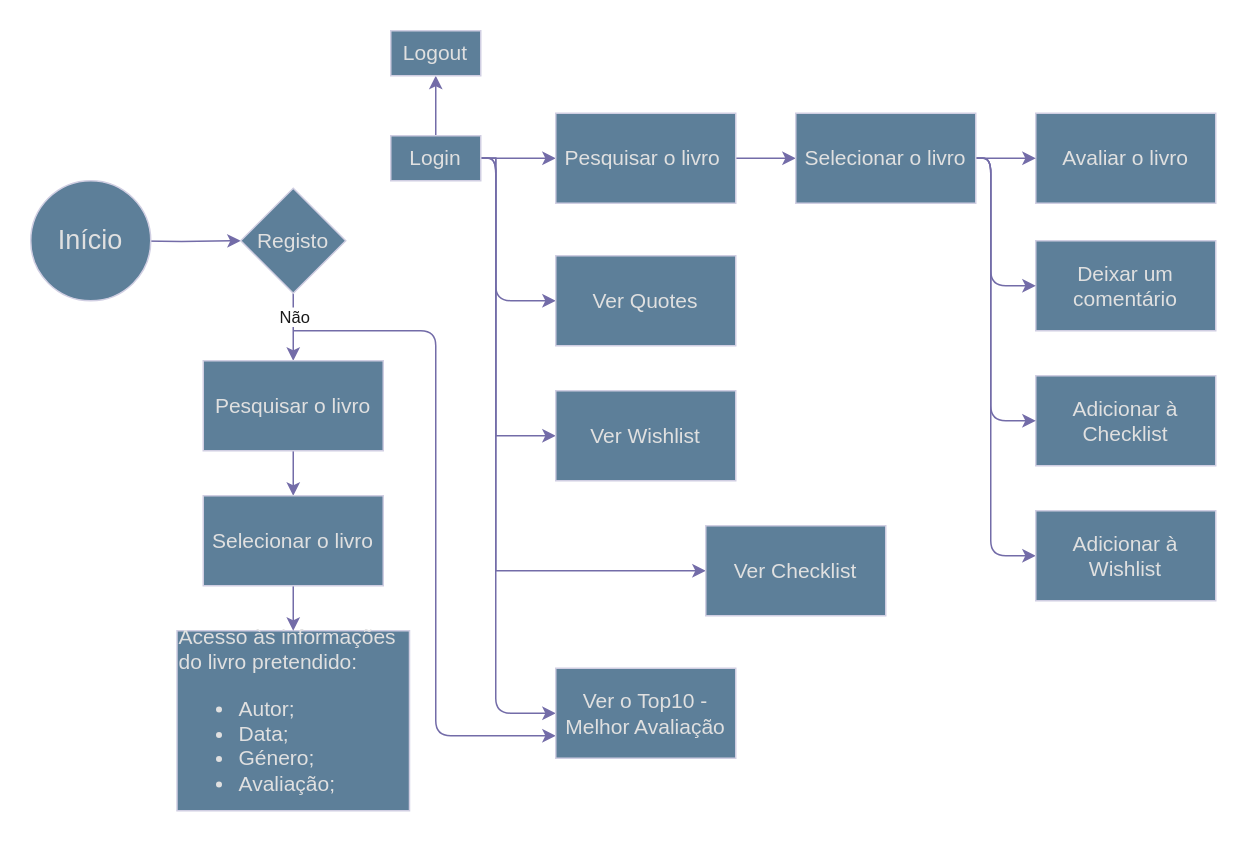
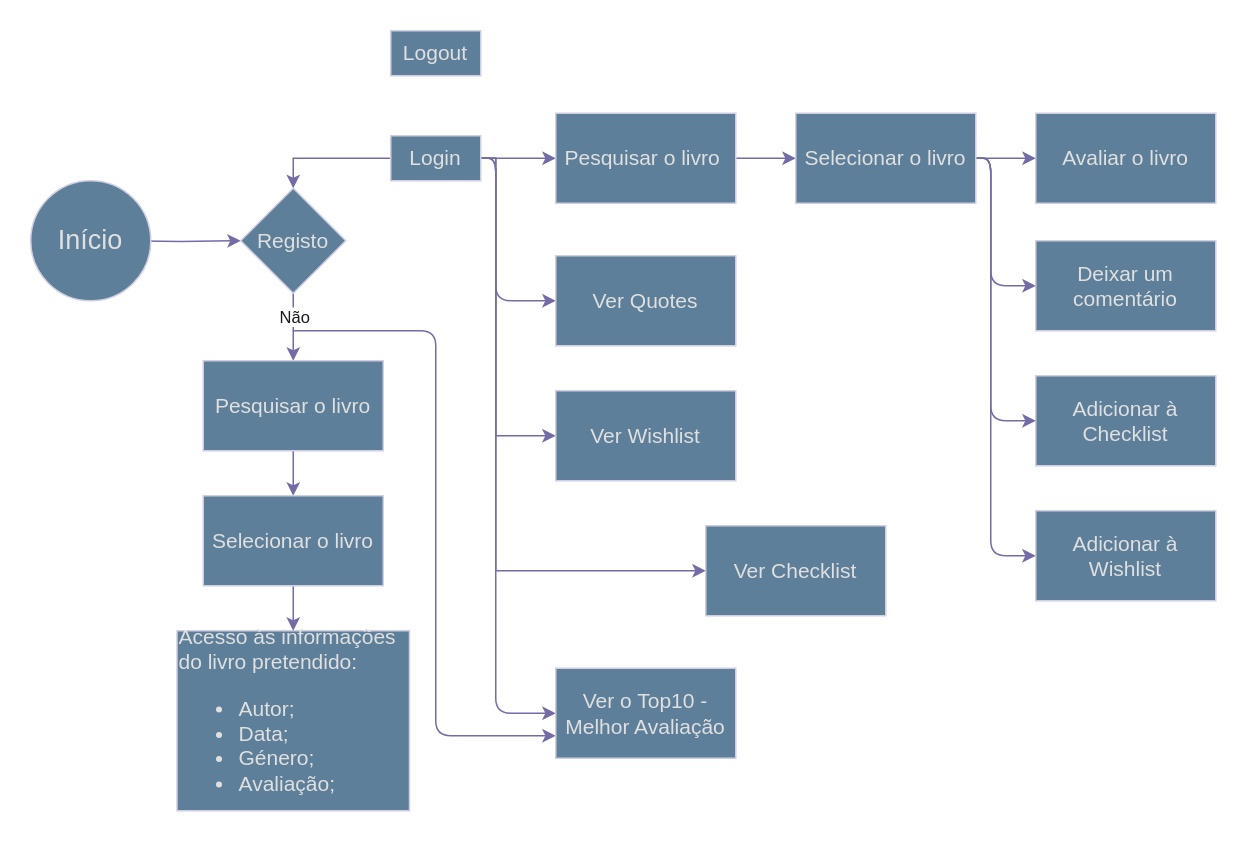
edge "Login" -> "Logout": now "Login" -> "Registo"
